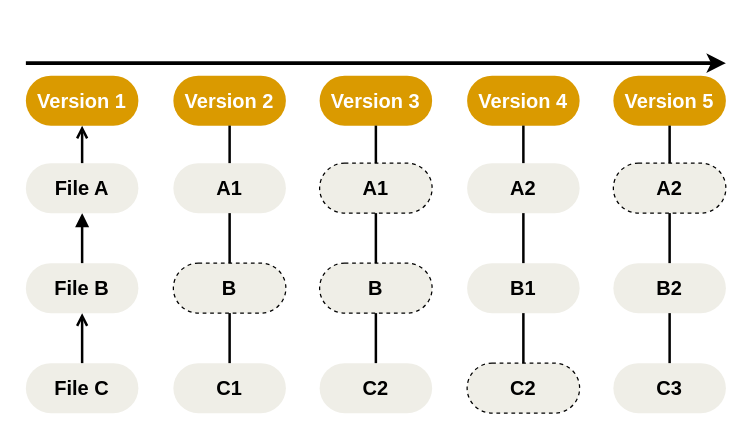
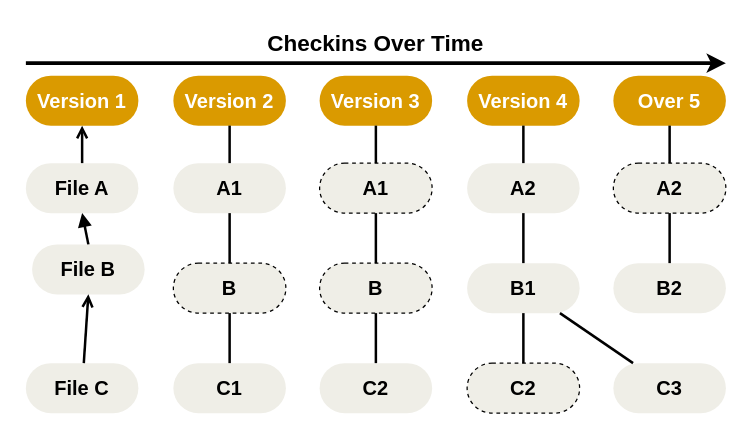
node "Checkins Over Time": added
node "Version 5": label "Version 5" -> "Over 5"
node "File B": moved (82, 288) -> (88, 269)
edge "B2" -- "C3": now "B1" -- "C3"
